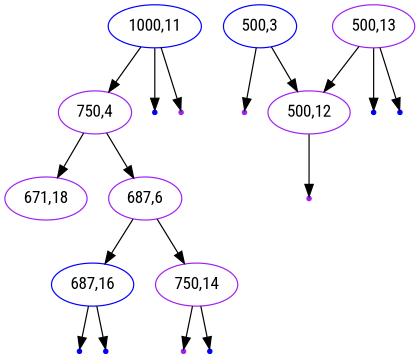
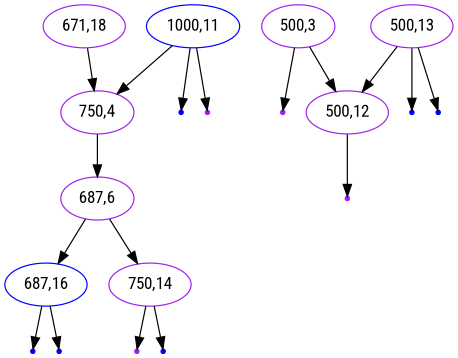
node "500,3": color blue -> purple
edge "750,4" -> "671,18": reversed
